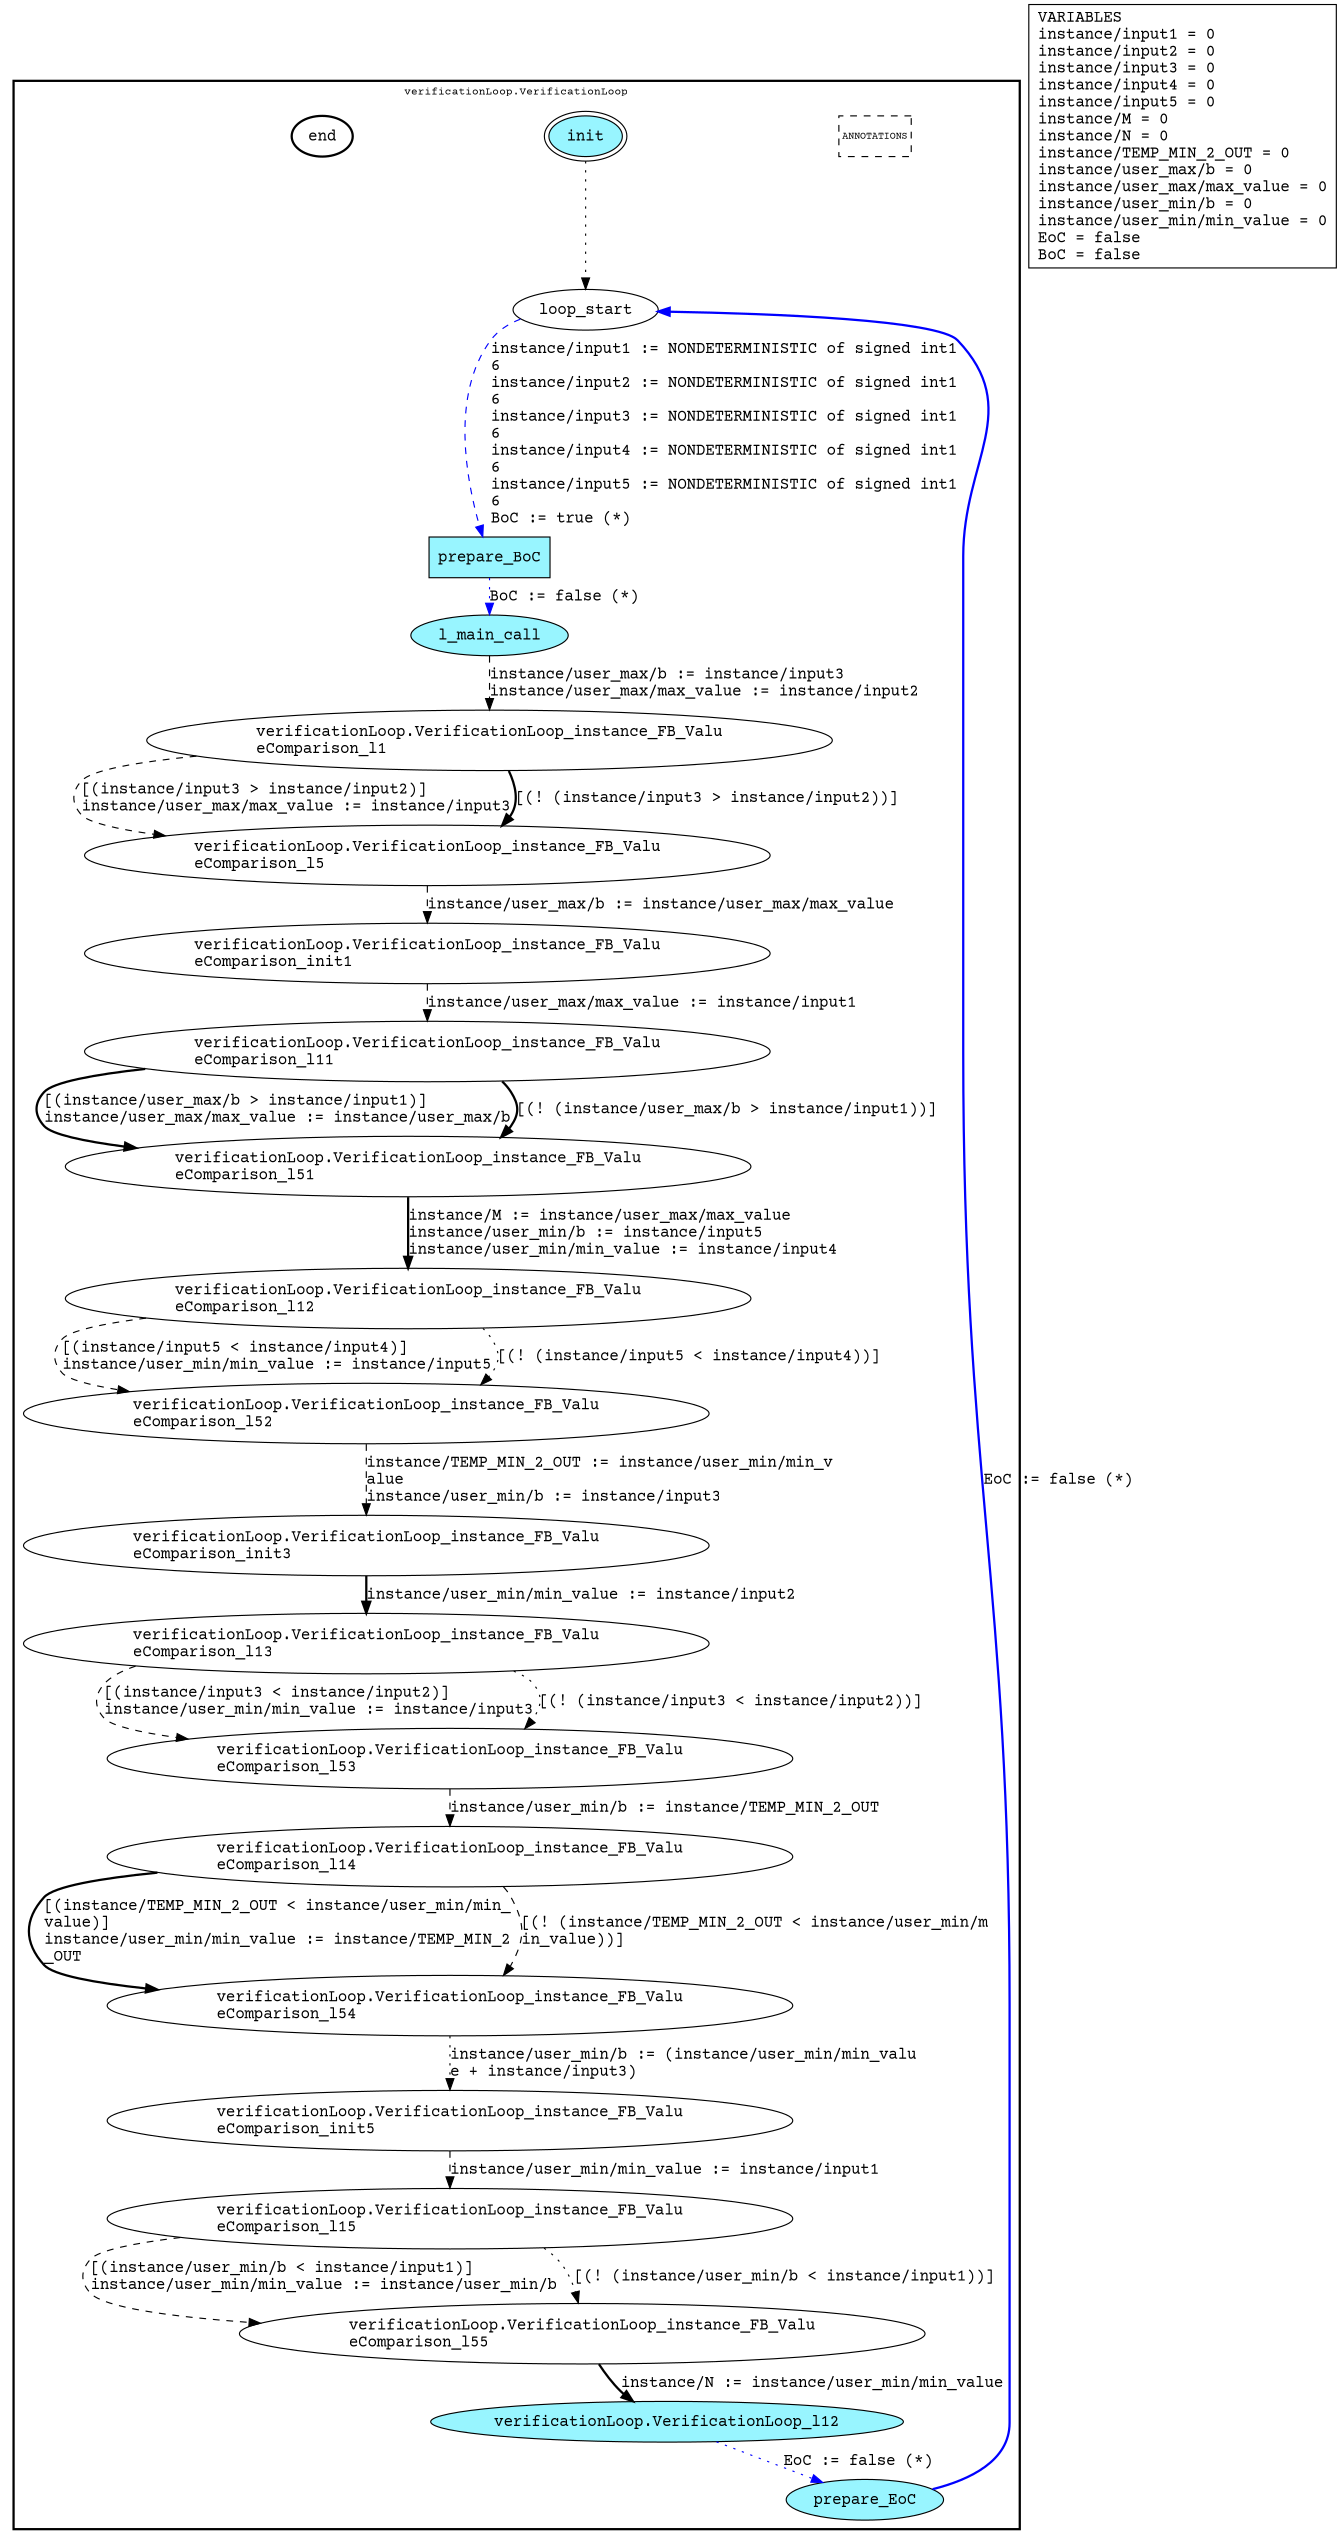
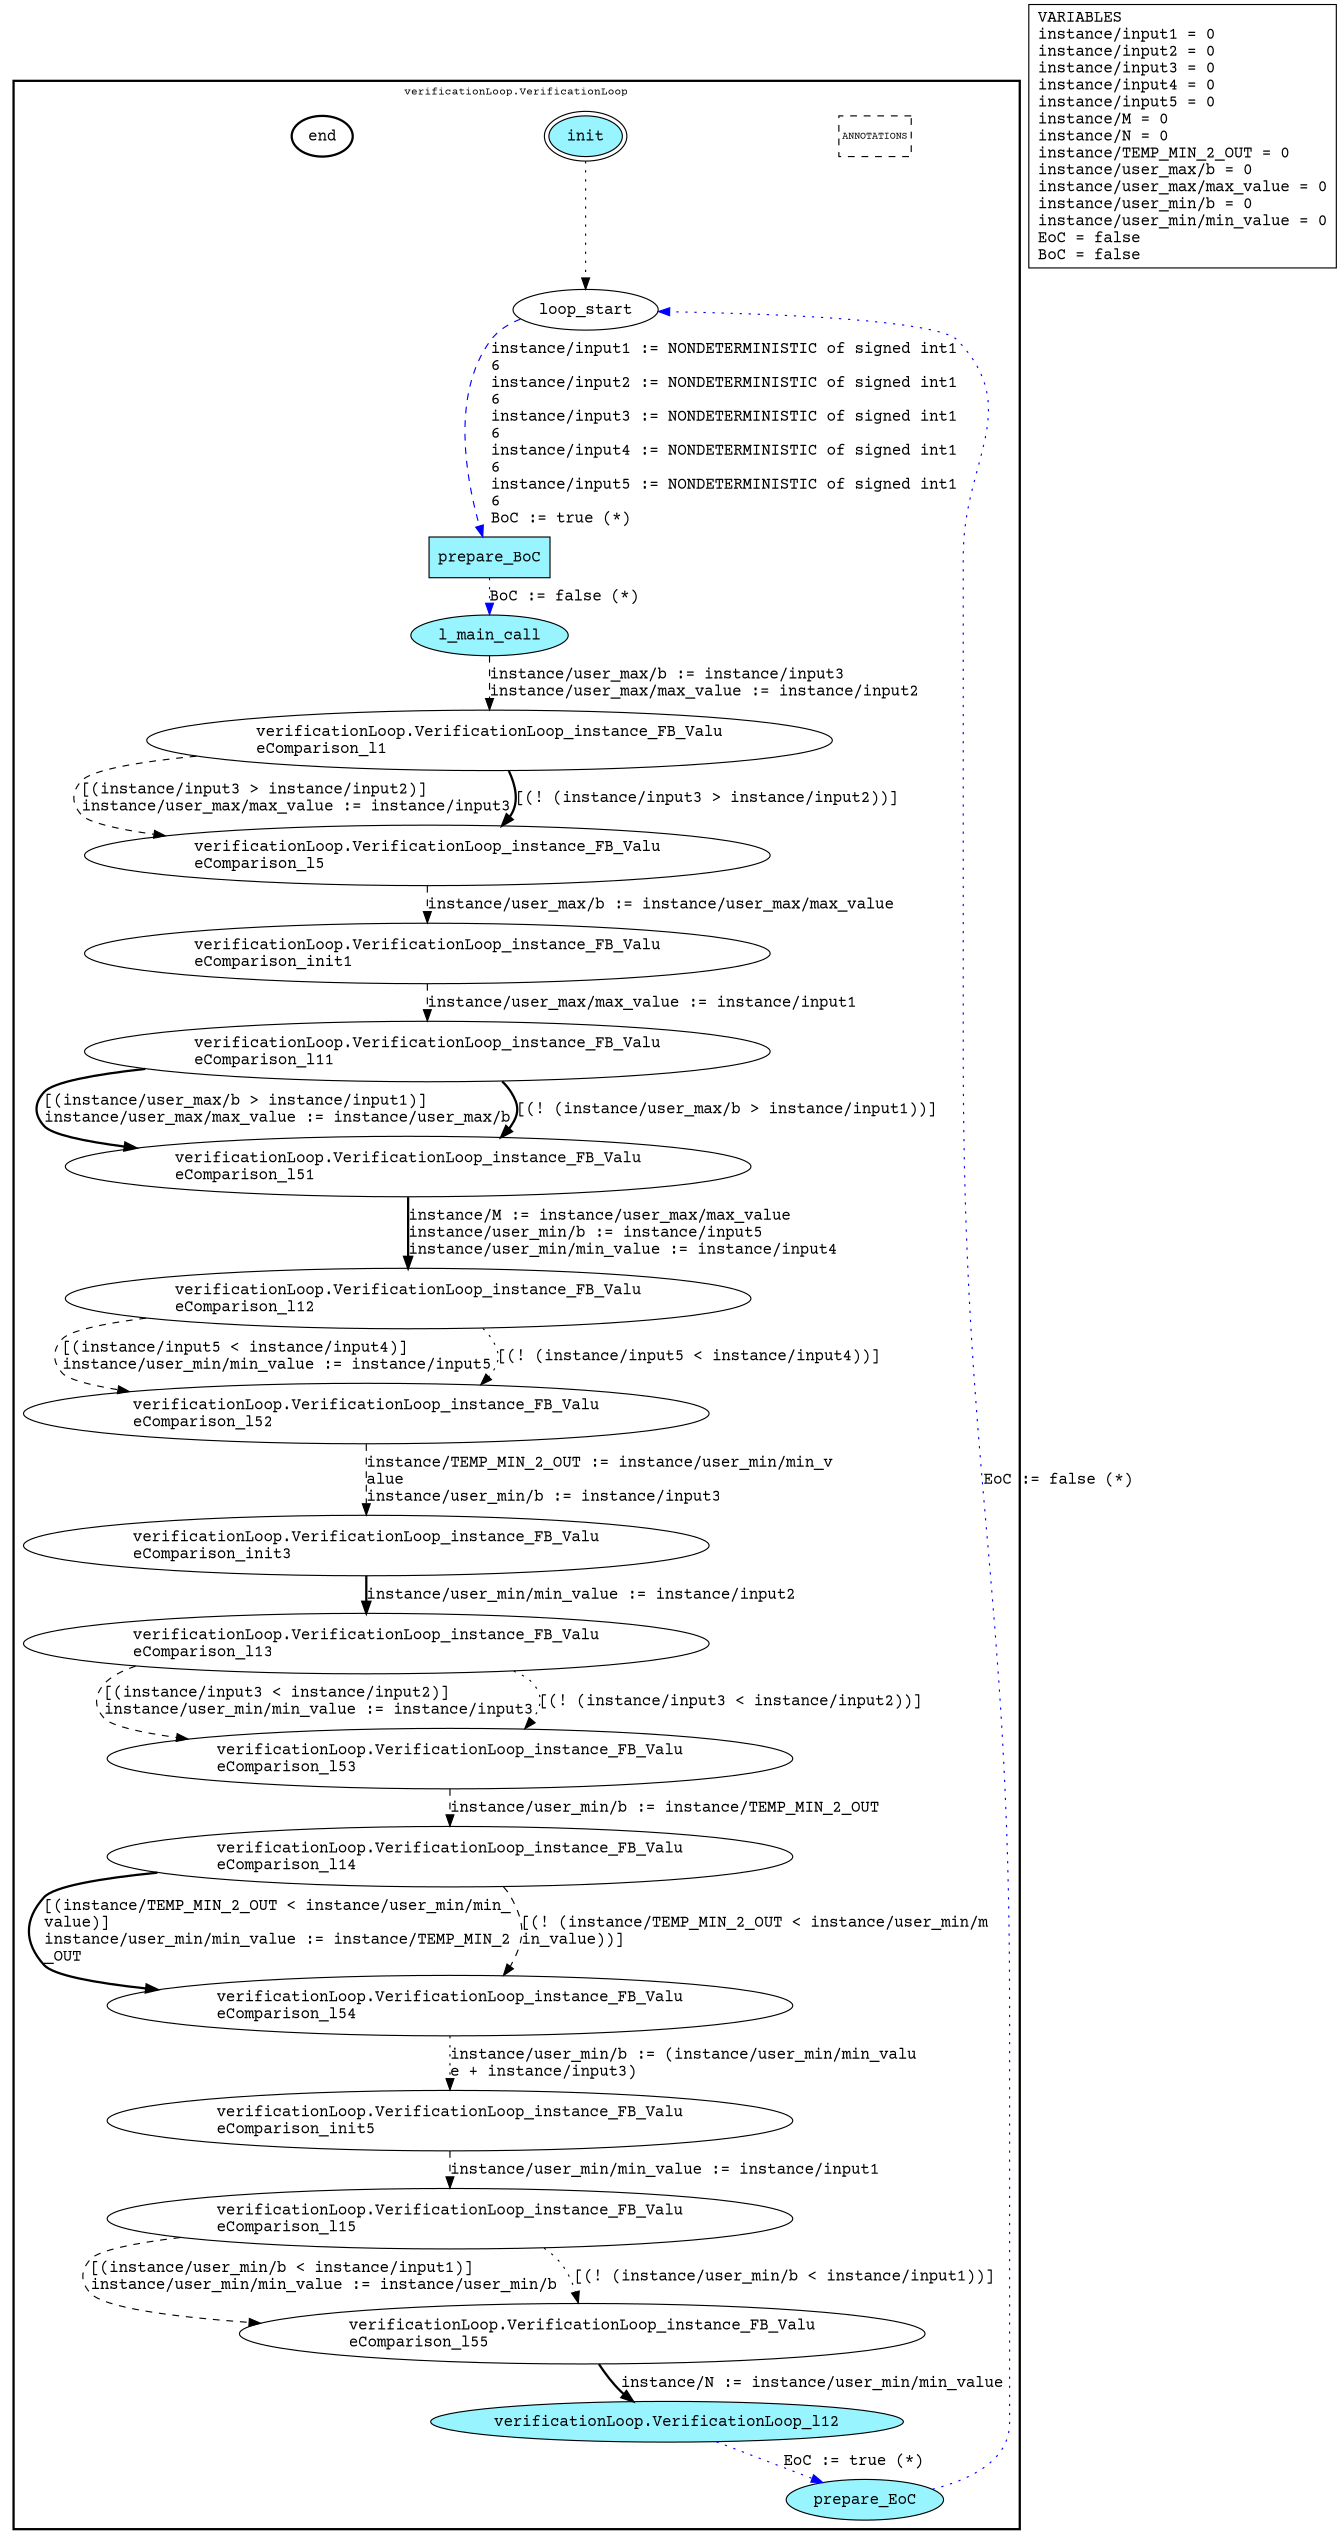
edge "prepare_EoC" -> "loop_start": style bold -> dotted
edge "verificationLoop.VerificationLoop_l12" -> "prepare_EoC": label "EoC := false (*)" -> "EoC := true (*)"
